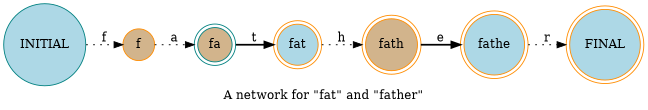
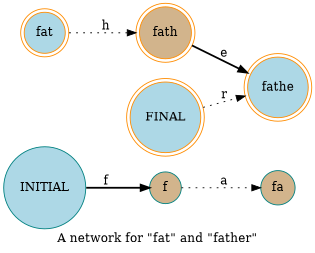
edge "INITIAL" -> "f": style dotted -> bold
node "f": color darkorange -> teal
node "fa": shape doublecircle -> circle
edge "fa" -> "fat": removed, label "t"
edge "fathe" -> "FINAL": reversed
